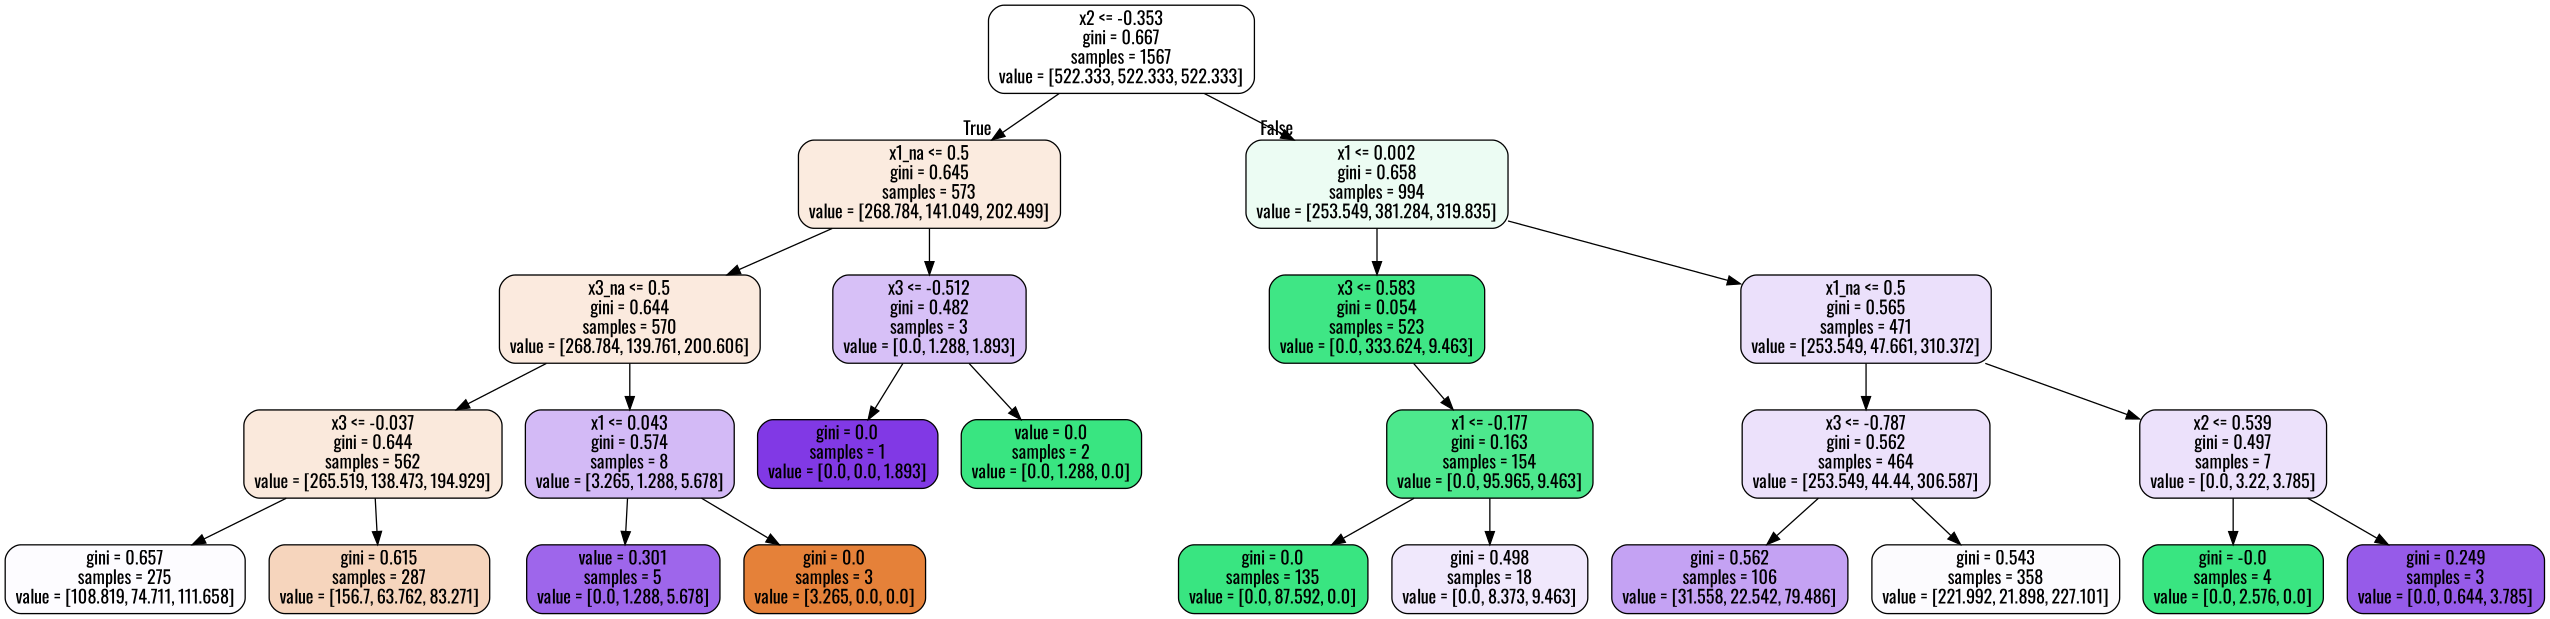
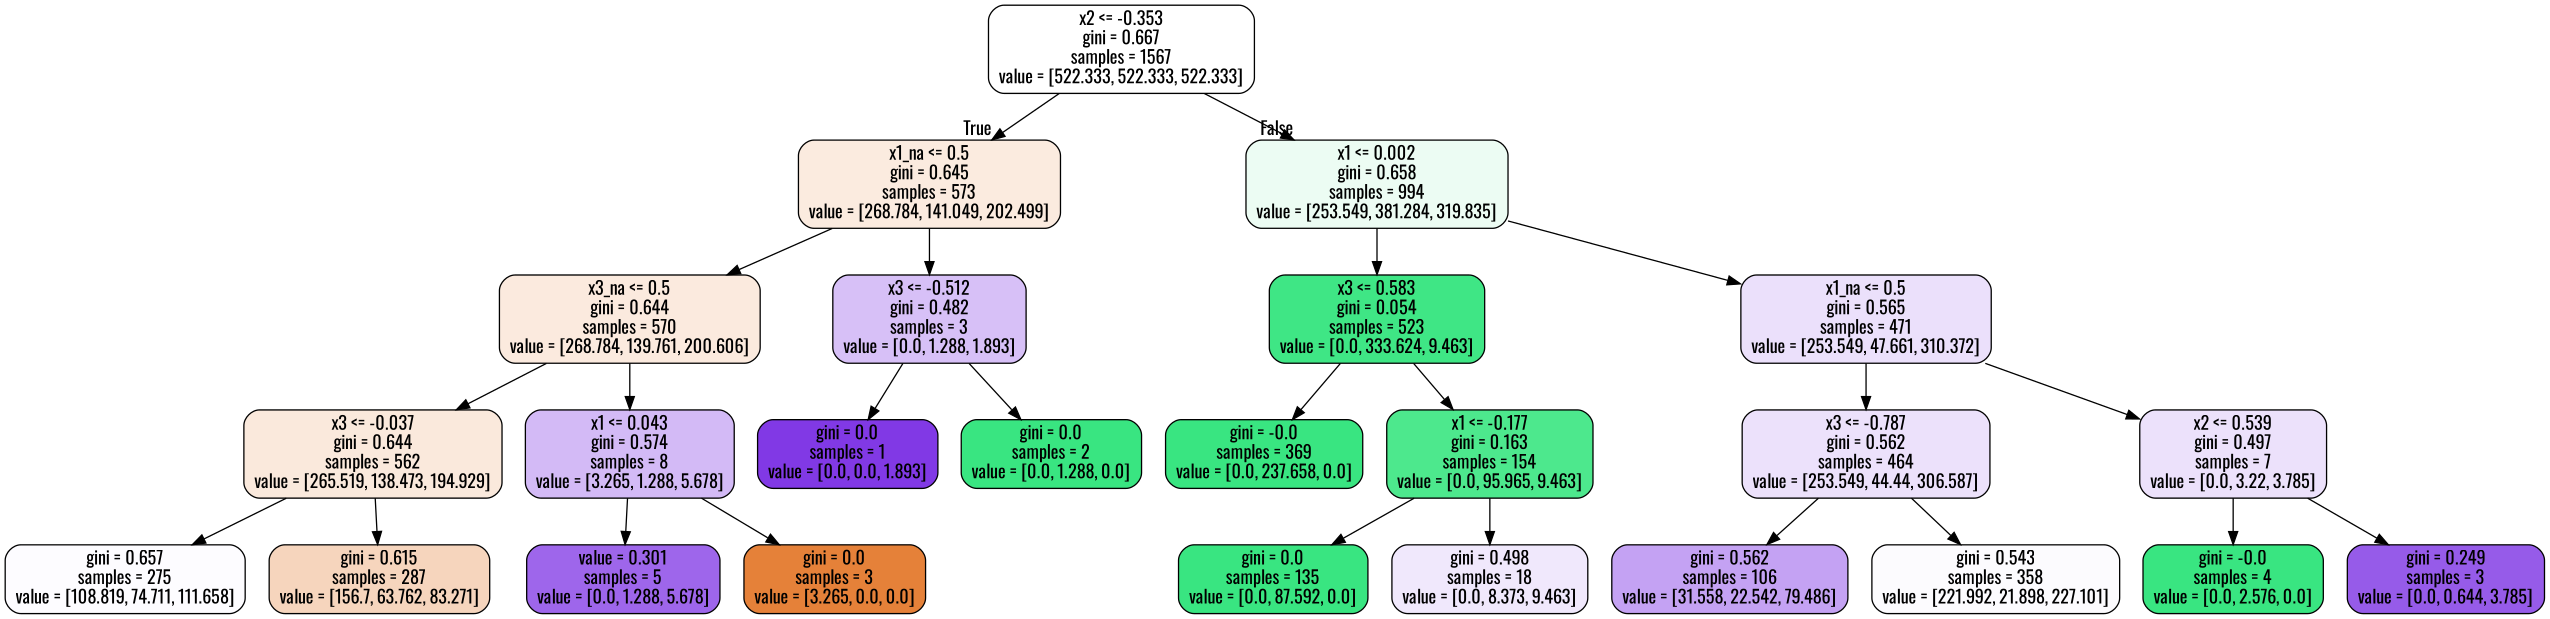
node "value = 0.0 samples = 2 value = [0.0, 1.288, 0.0]": label "value = 0.0 samples = 2 value = [0.0, 1.288, 0.0]" -> "gini = 0.0 samples = 2 value = [0.0, 1.288, 0.0]"
node "gini = -0.0 samples = 369 value = [0.0, 237.658, 0.0]": added
